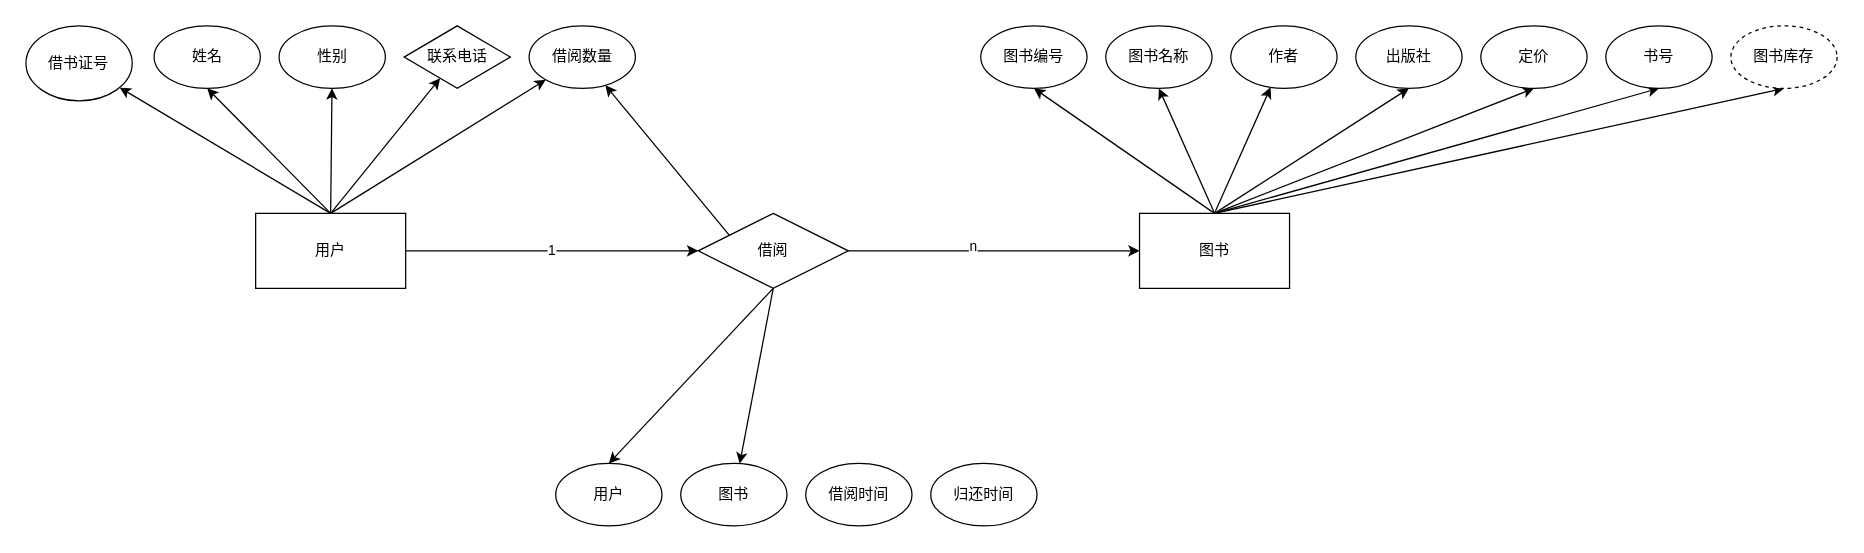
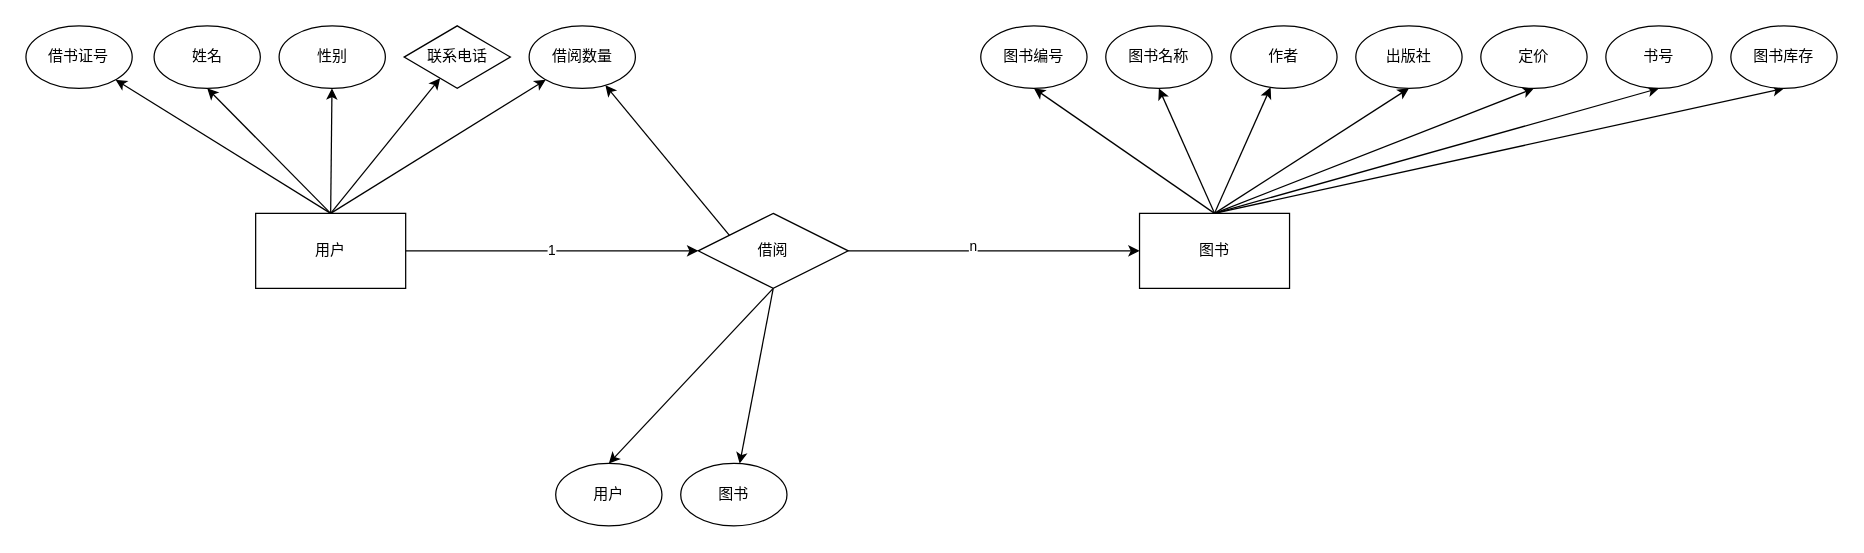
node "图书库存": style dashed -> solid
node "借书证号": size 106x75 -> 106x63
node "借阅时间": removed
node "归还时间": removed
